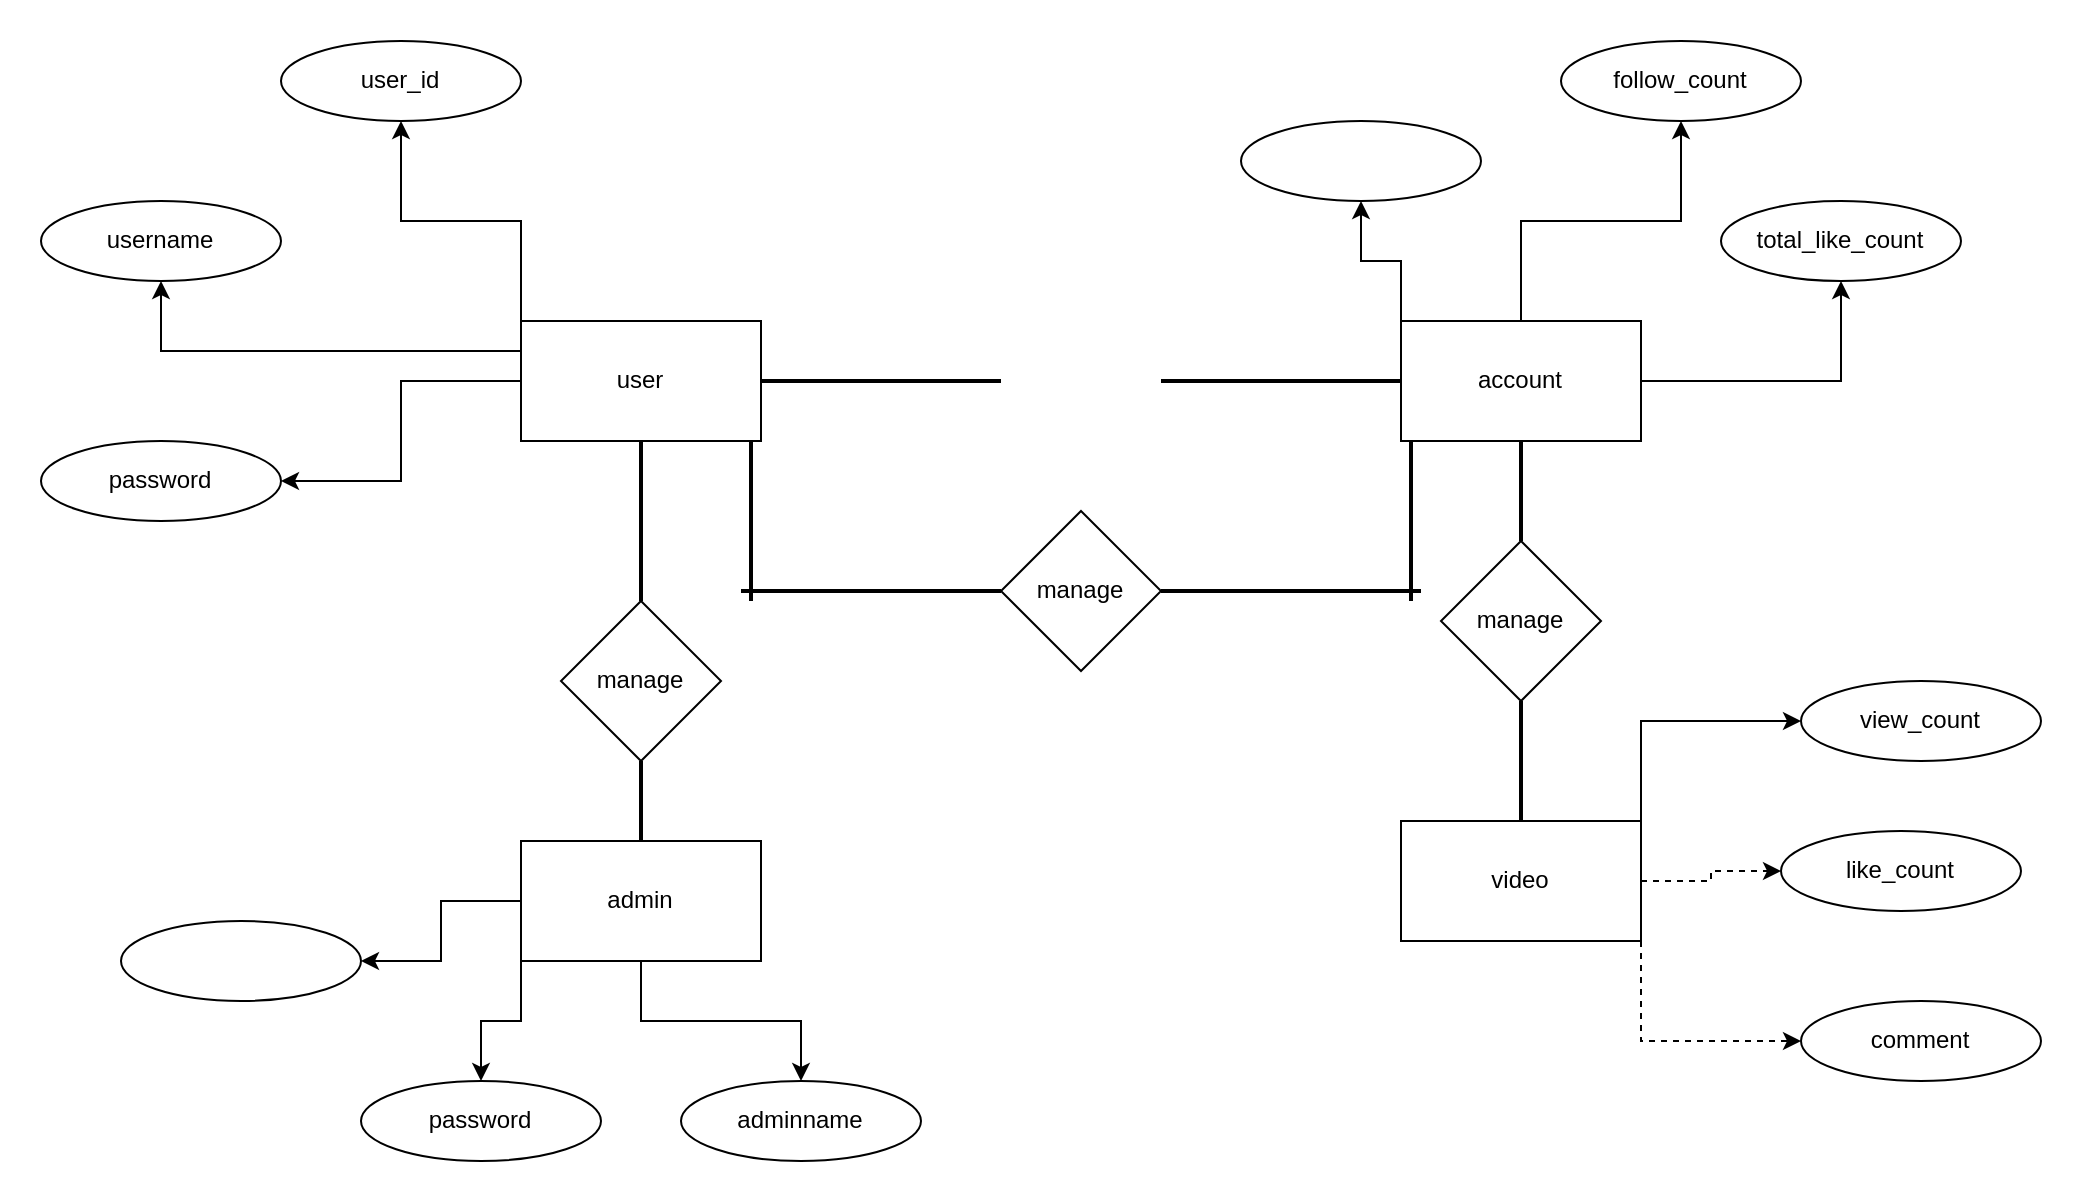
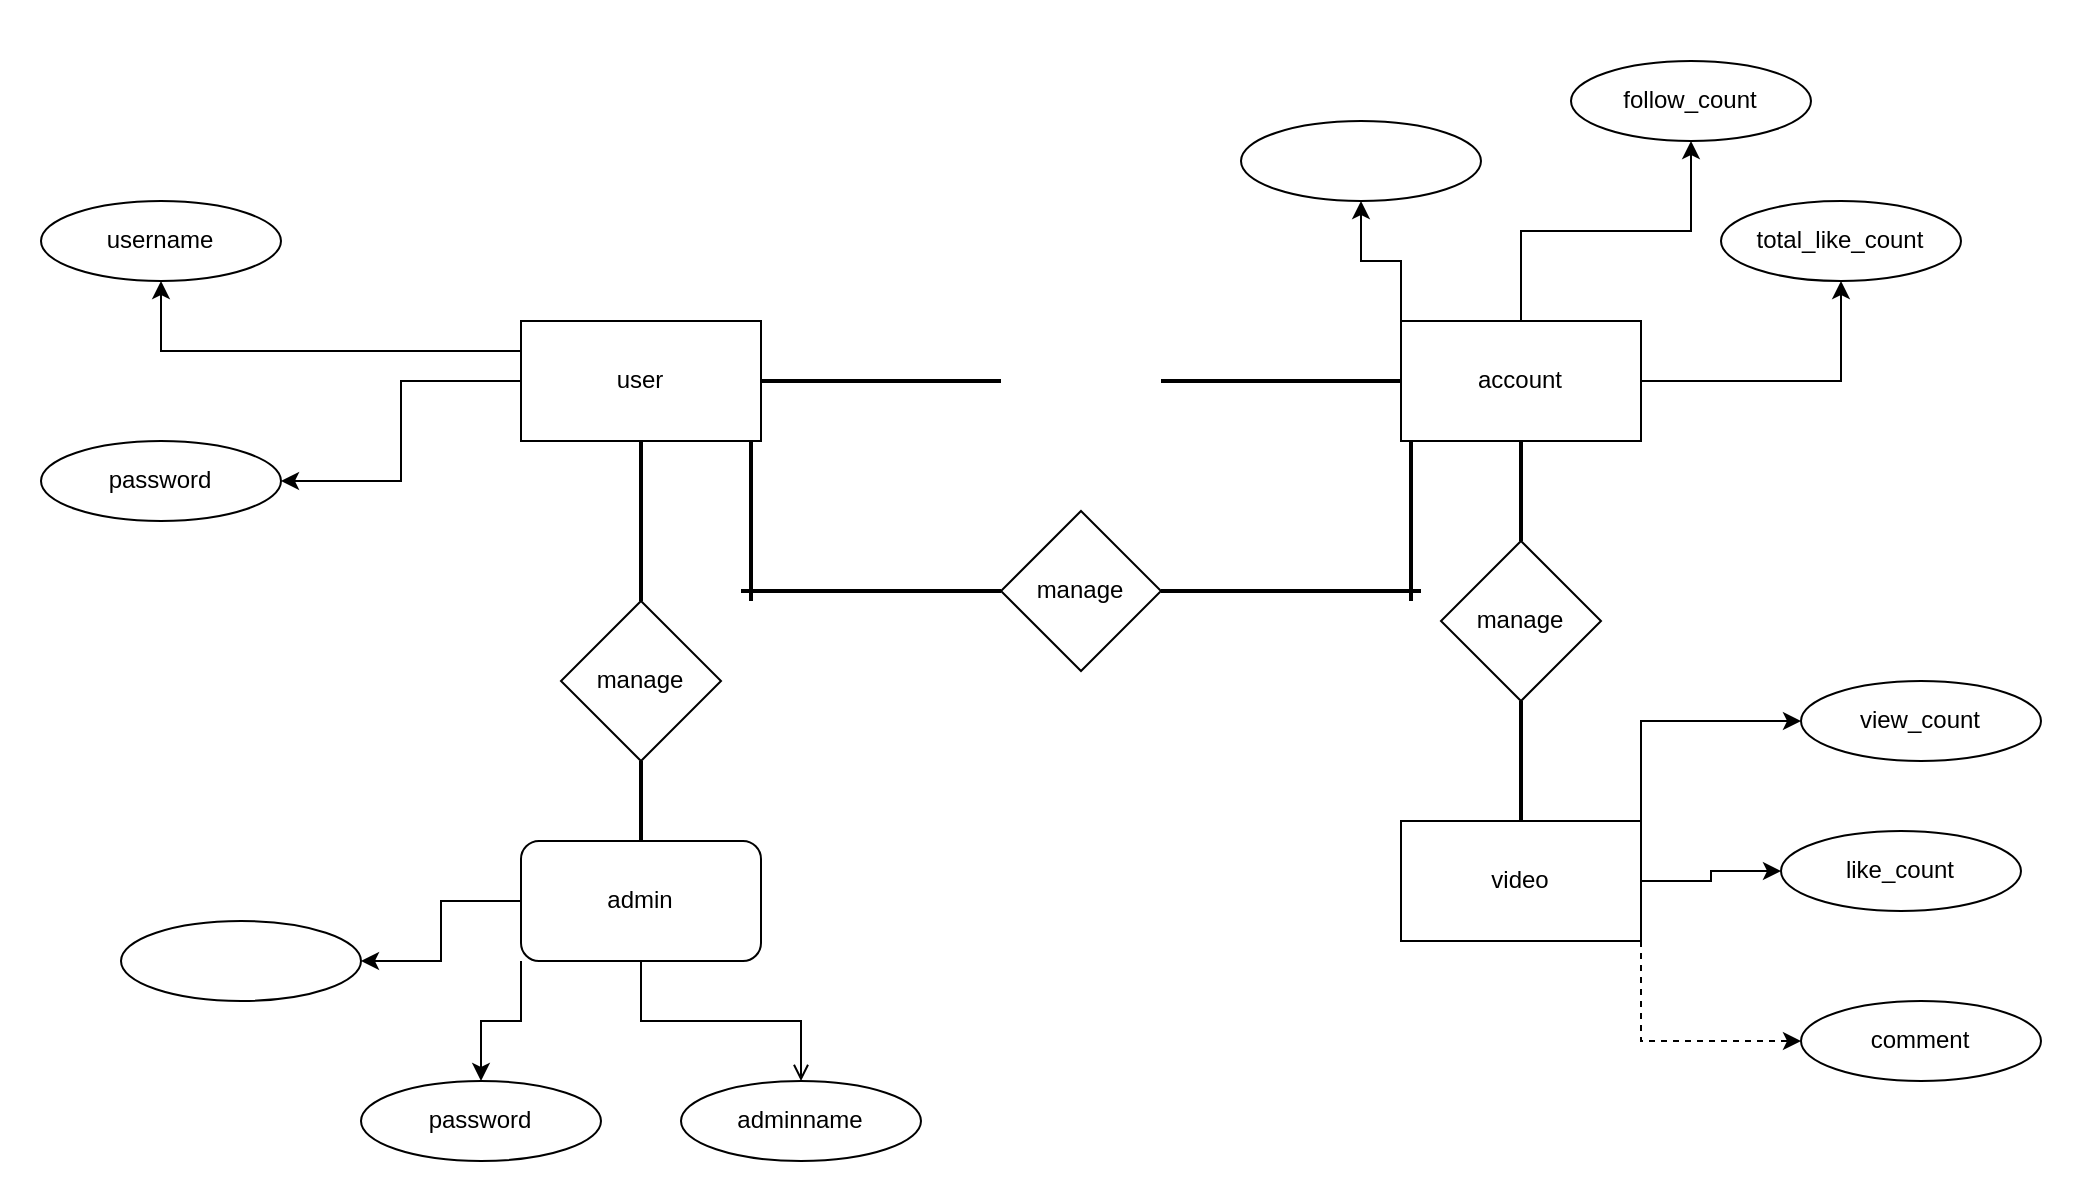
node "user_id": removed
node "follow_count": moved (1681, 81) -> (1691, 101)
edge "user" -> "user_id": removed
edge "video" -> "like_count": style dashed -> solid
node "admin": shape rectangle -> rounded rectangle
edge "admin" -> "adminname": arrowhead classic -> open
